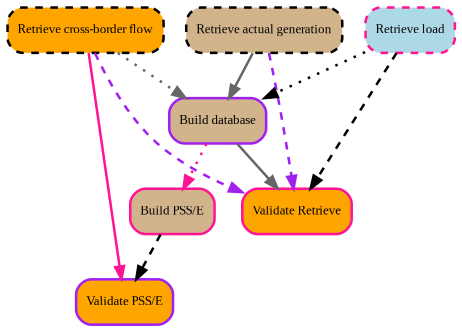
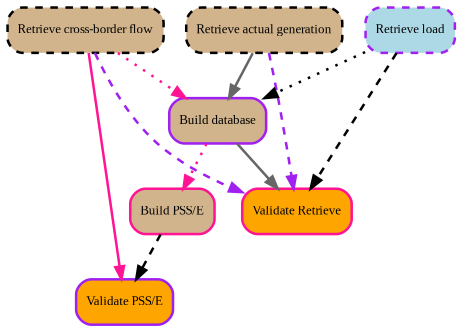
node "Retrieve cross-border flow": fillcolor orange -> tan
node "Retrieve load": color deeppink -> purple
edge "Retrieve cross-border flow" -> "Build database": color gray40 -> deeppink
